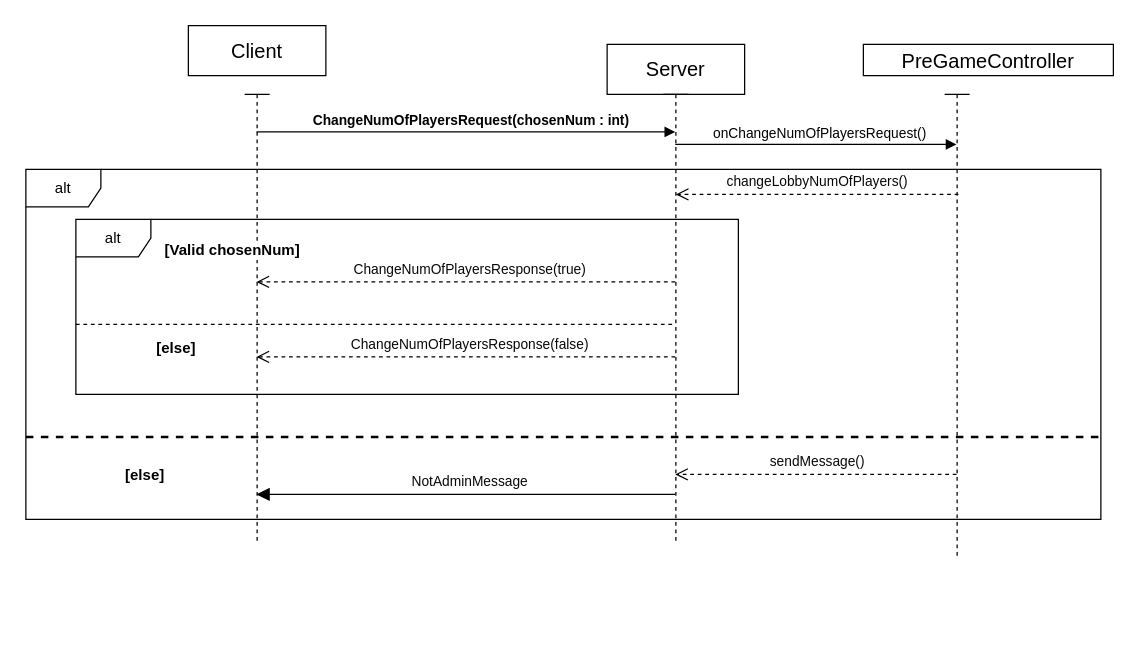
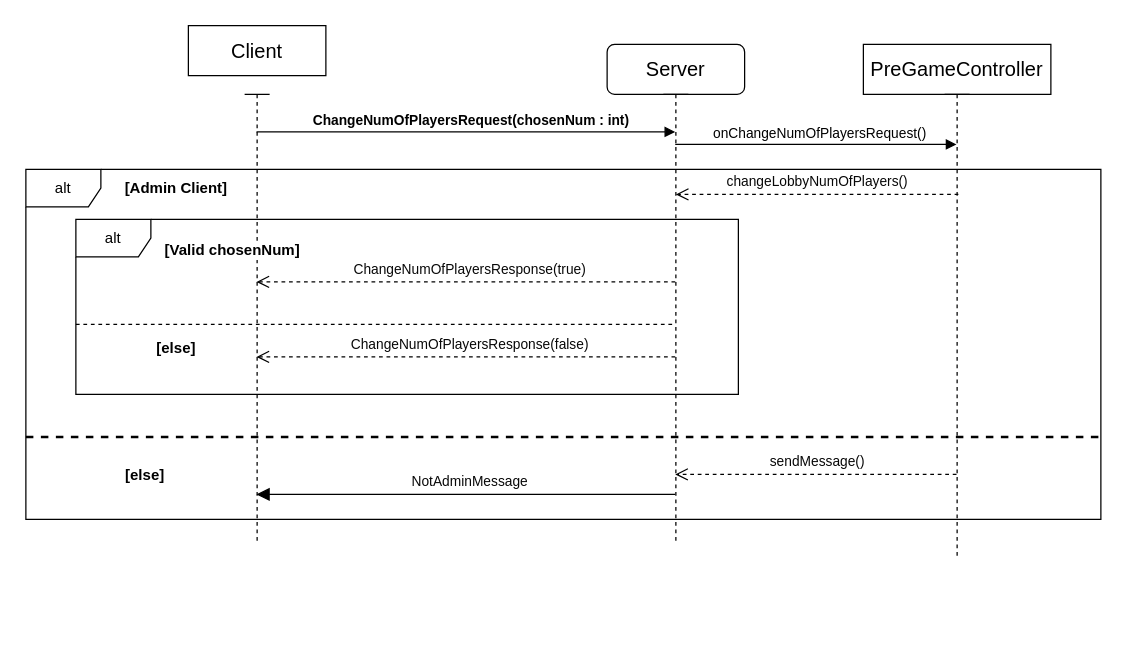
node "PreGameController": size 250x31 -> 188x50
node "Server": shape rectangle -> rounded rectangle
node "[Admin Client]": added
